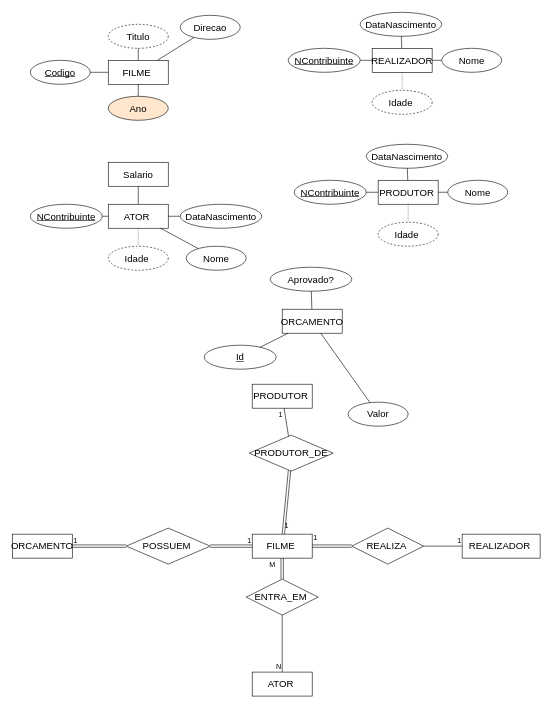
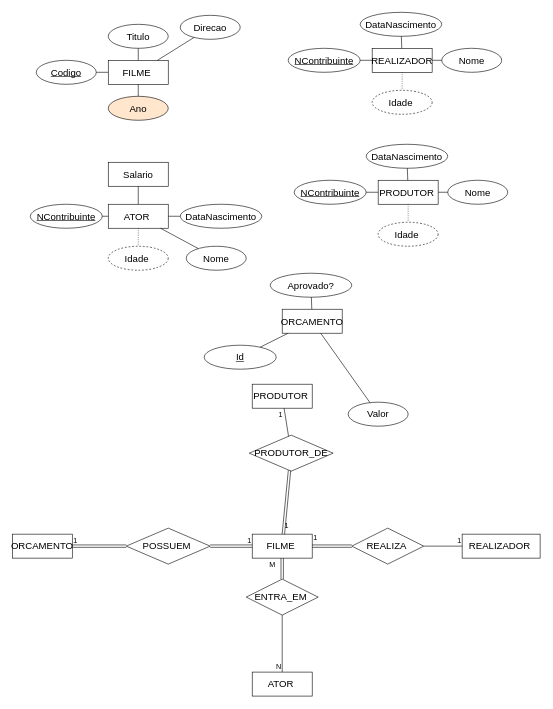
node "Titulo": style dashed -> solid
node "Codigo": moved (60, 72) -> (66, 72)
node "Aprovado?": moved (311, 279) -> (311, 285)
